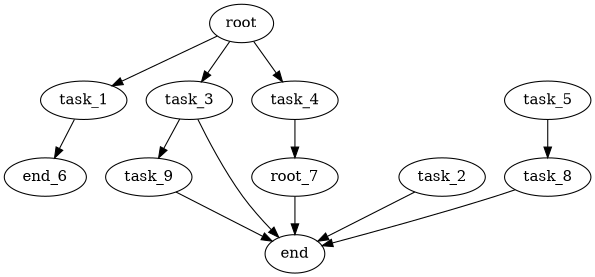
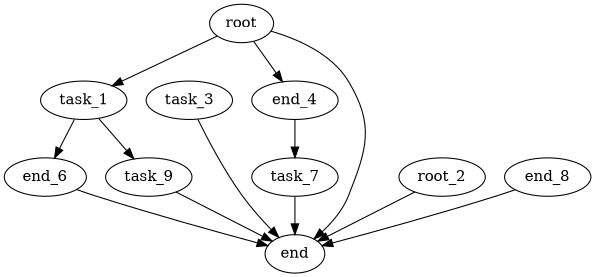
edge "root" -> "task_3": now "root" -> "end"
node "task_4": label "task_4" -> "end_4"
node "task_5": removed
edge "task_3" -> "task_9": now "task_1" -> "task_9"
node "root_7": label "root_7" -> "task_7"
node "task_2": label "task_2" -> "root_2"
node "task_8": label "task_8" -> "end_8"
edge "end_6" -> "end": added
